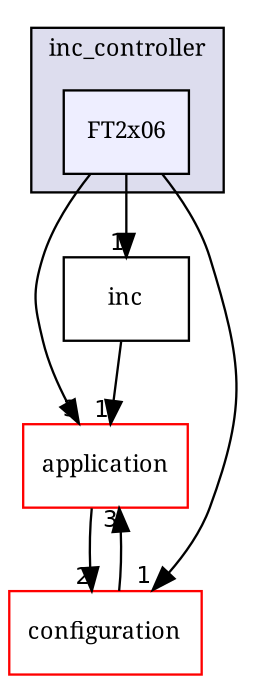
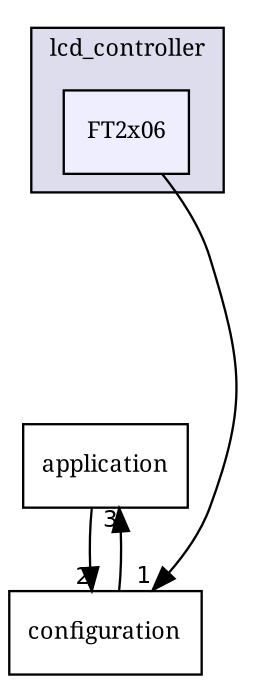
cluster "inc_controller": label "inc_controller" -> "lcd_controller"
edge "FT2x06" -> "application": removed
node "inc": removed
node "application": color red -> black
node "configuration": color red -> black
